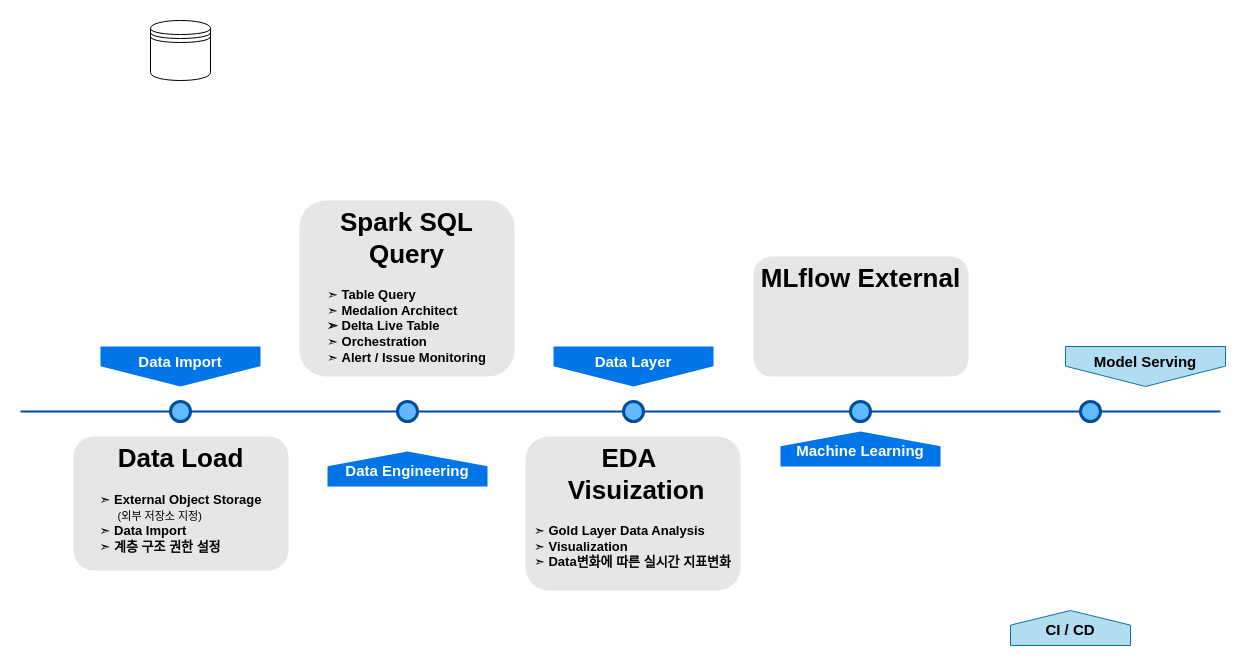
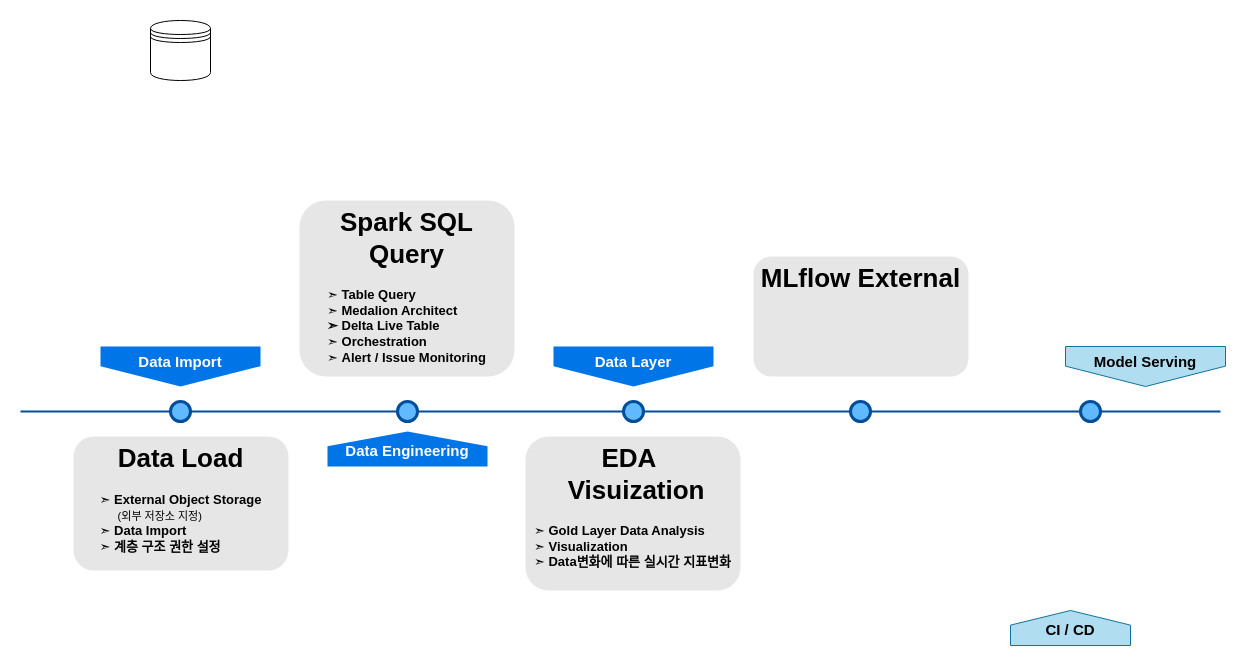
node "Machine Learning": removed
node "Data Engineering": moved (408, 469) -> (408, 449)
